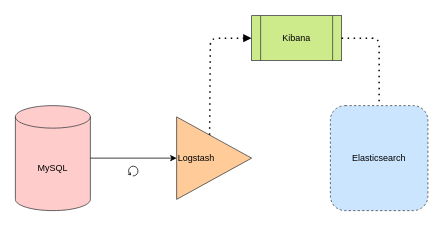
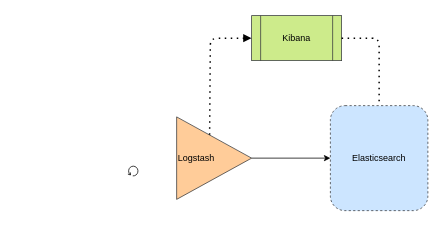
node "MySQL": removed
edge "MySQL" -> "Logstash": removed
edge "Logstash" -> "Elasticsearch": added
